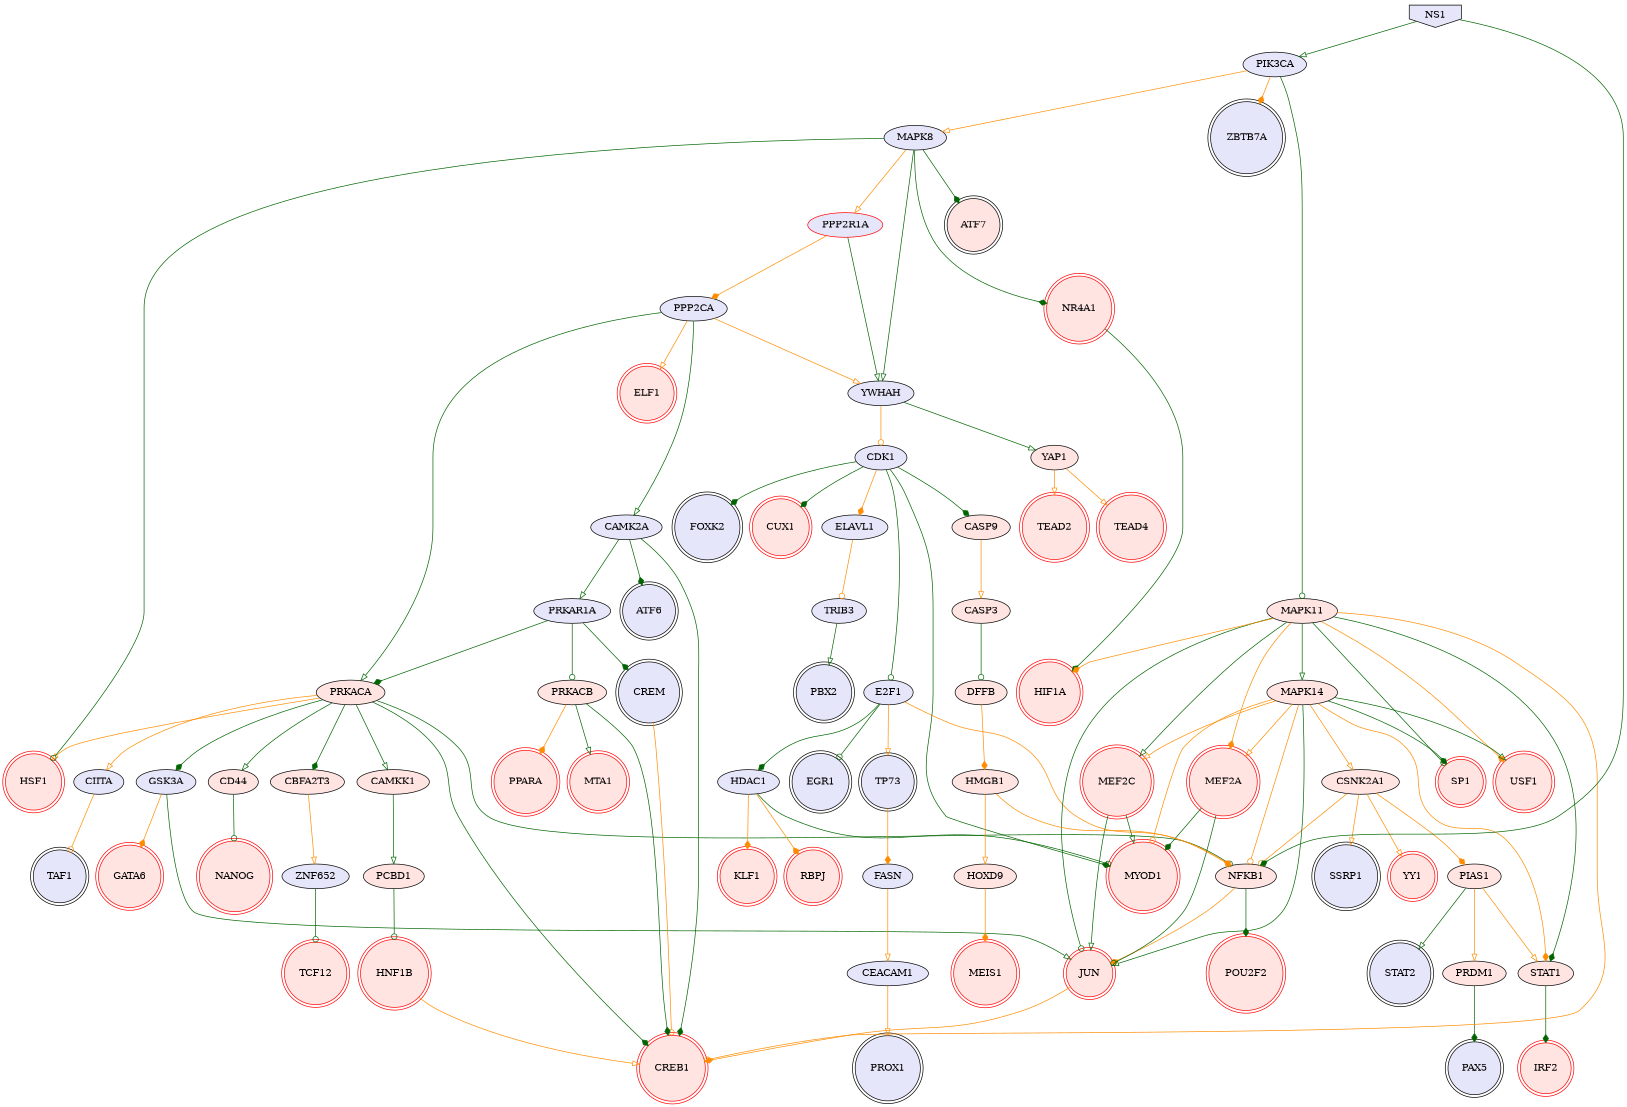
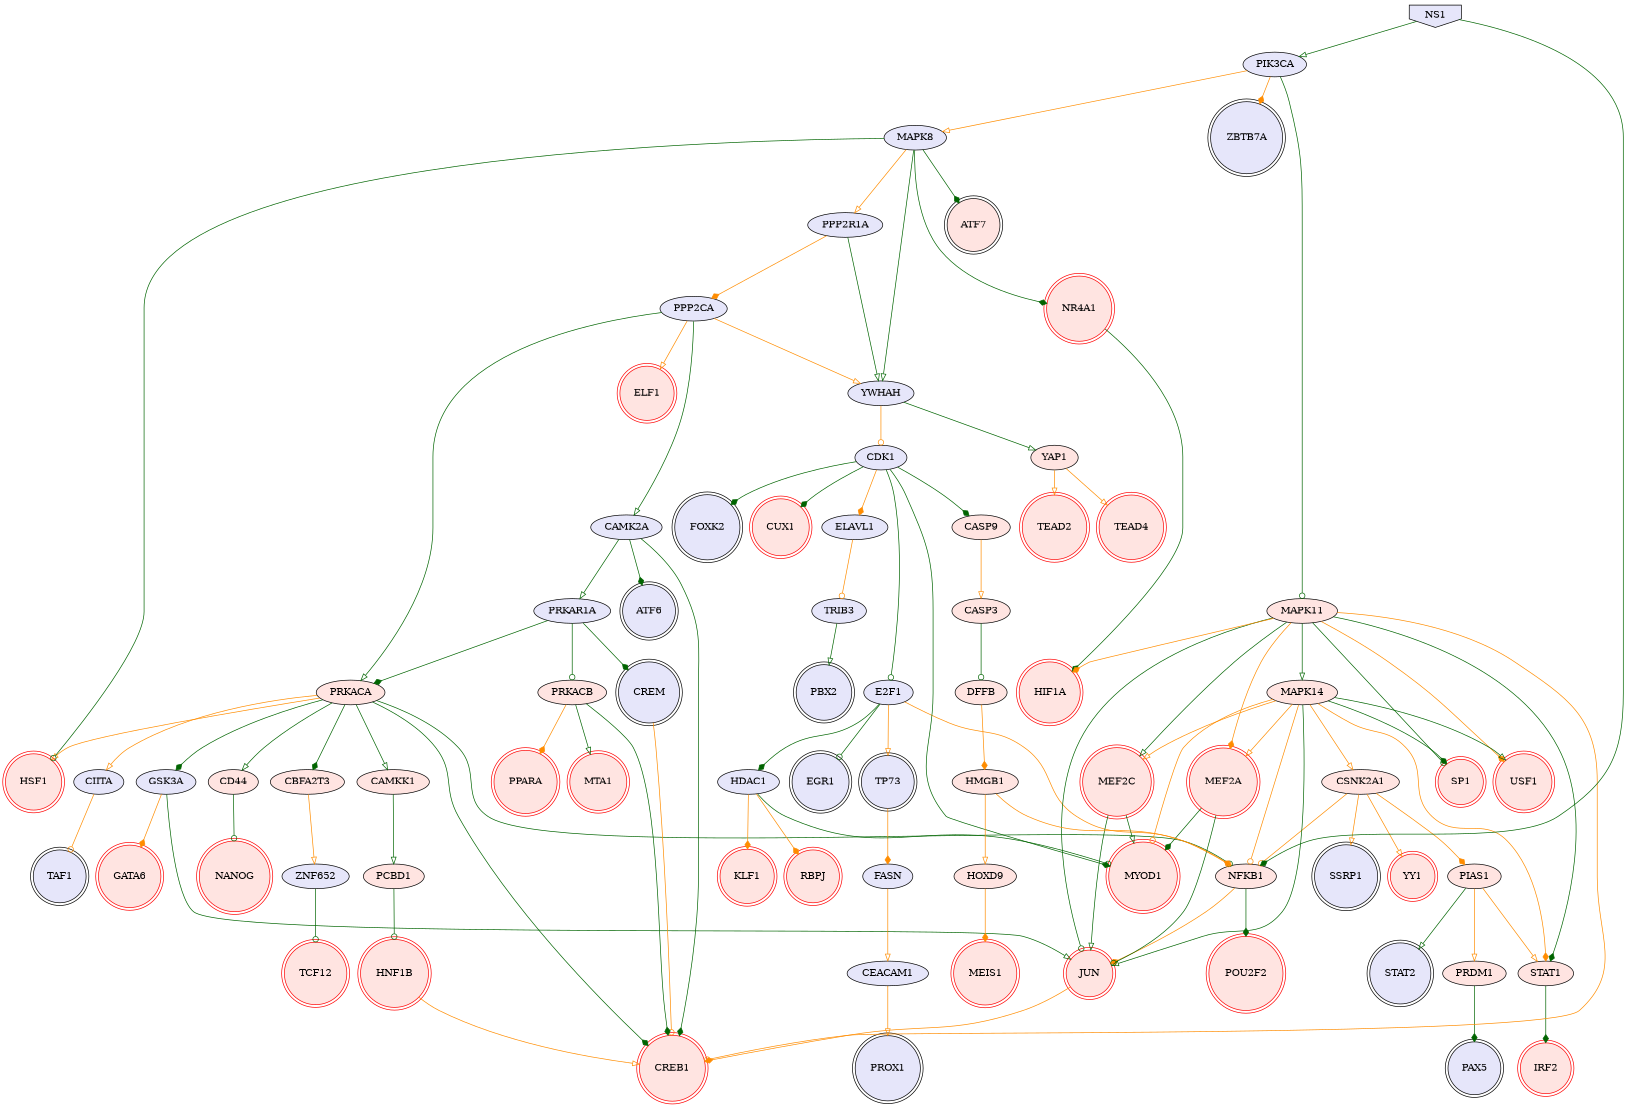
node "PPP2R1A": color red -> black
